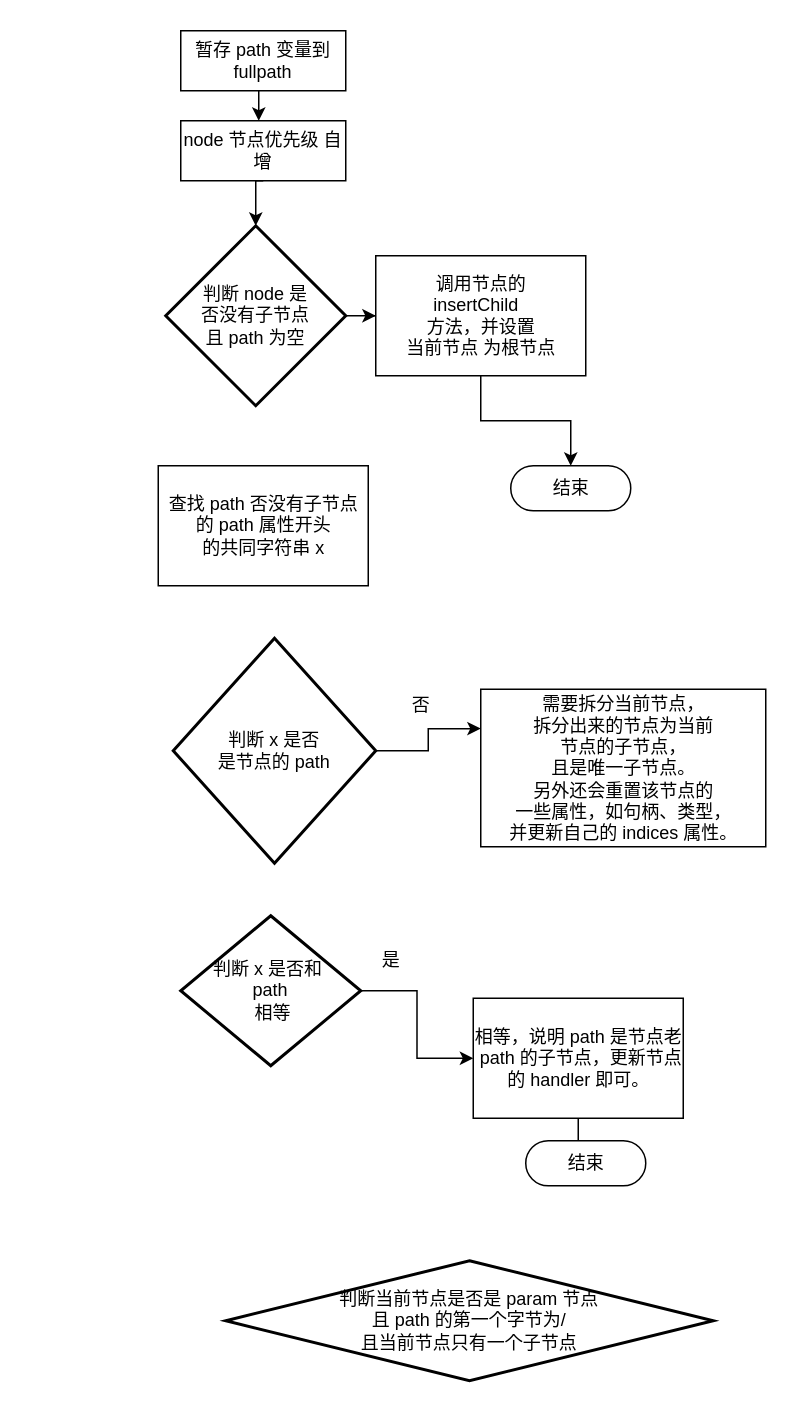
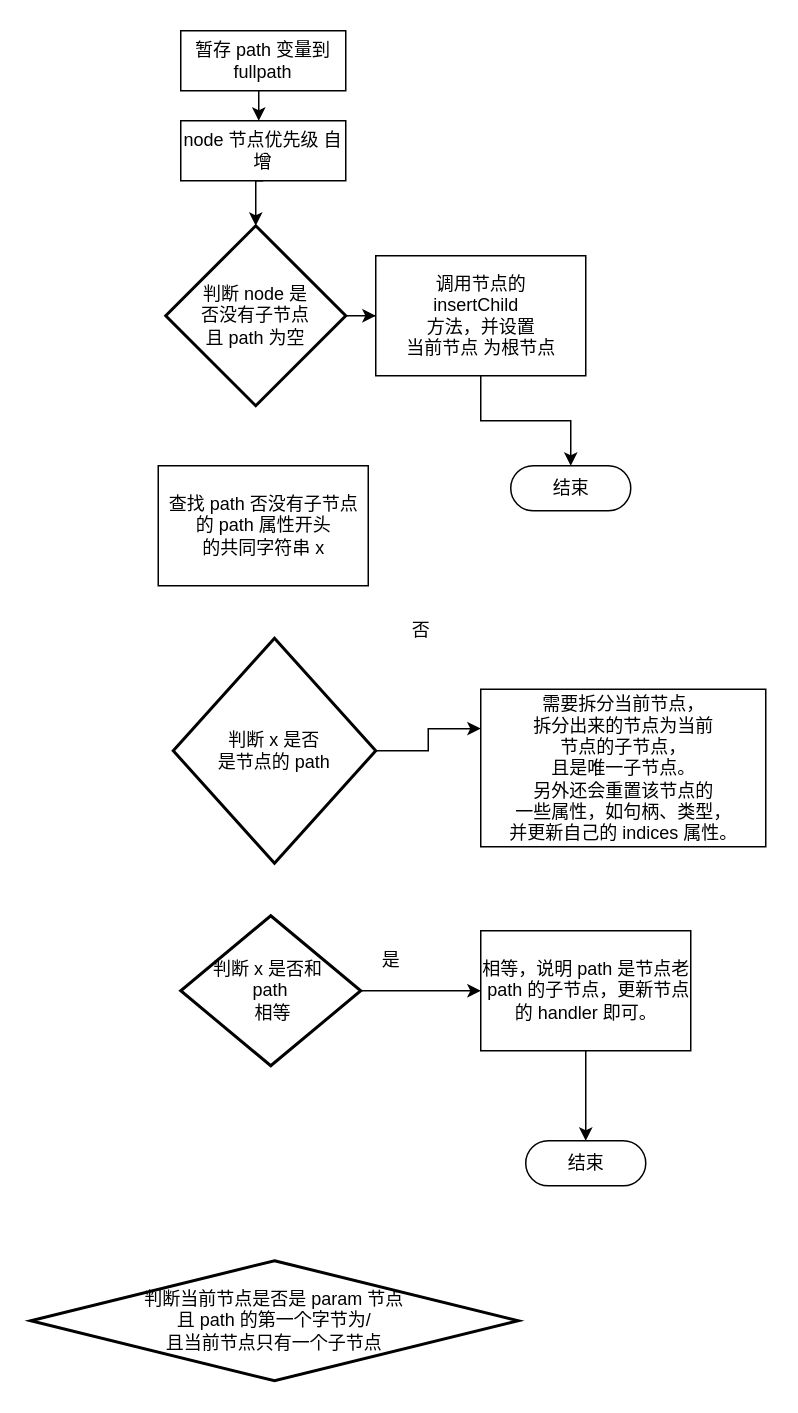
node "否": moved (421, 706) -> (421, 631)
node "相等，说明 path 是节点老 path 的子节点，更新节点 的 handler 即可。": moved (578, 1058) -> (586, 991)
node "判断当前节点是否是 param 节点 且 path 的第一个字节为/ 且当前节点只有一个子节点": moved (470, 1321) -> (275, 1321)
